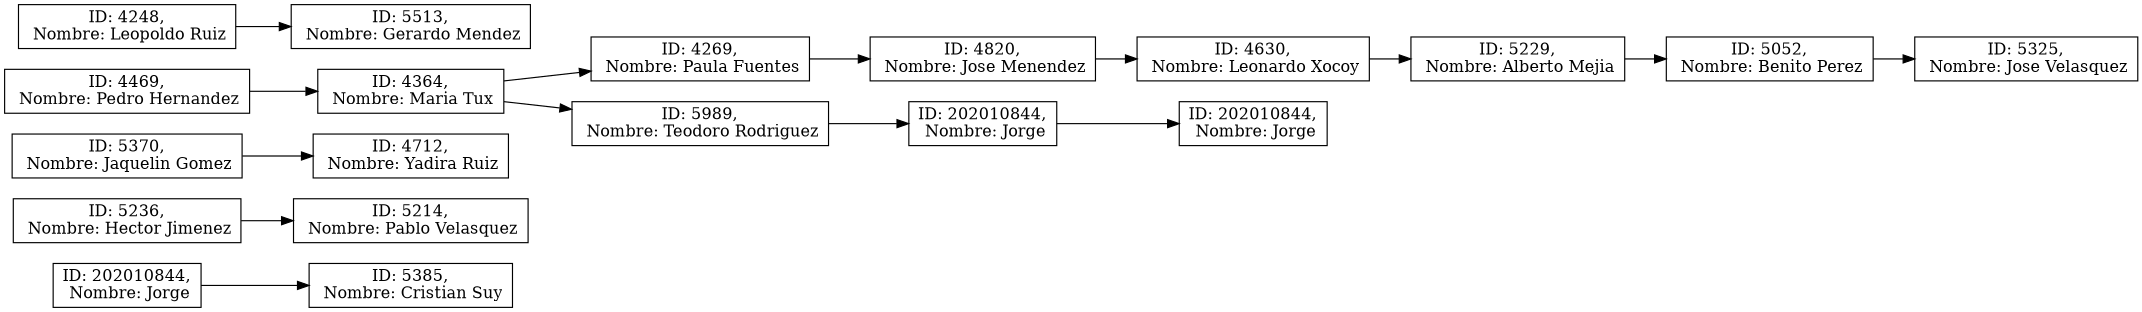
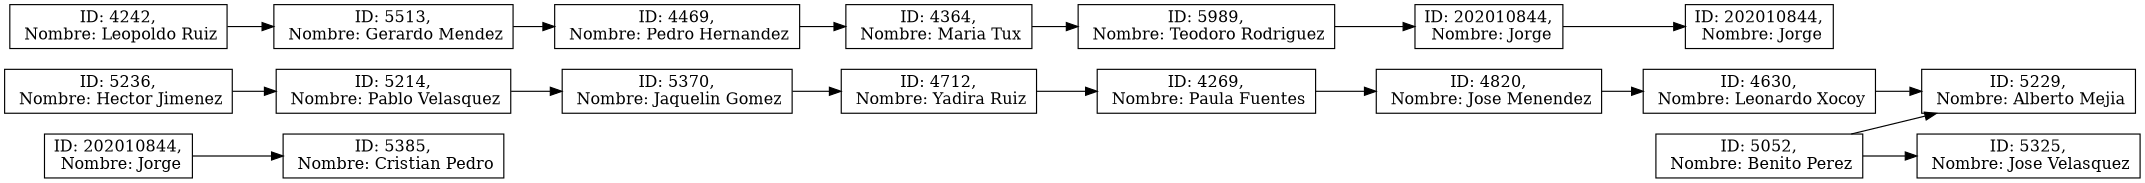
node "ID: 4248, Nombre: Leopoldo Ruiz": label "ID: 4248, Nombre: Leopoldo Ruiz" -> "ID: 4242, Nombre: Leopoldo Ruiz"
edge "ID: 5513, Nombre: Gerardo Mendez" -> "ID: 4469, Nombre: Pedro Hernandez": added
edge "ID: 5229, Nombre: Alberto Mejia" -> "ID: 5052, Nombre: Benito Perez": reversed
edge "ID: 4364, Nombre: Maria Tux" -> "ID: 4269, Nombre: Paula Fuentes": now "ID: 4712, Nombre: Yadira Ruiz" -> "ID: 4269, Nombre: Paula Fuentes"
edge "ID: 5214, Nombre: Pablo Velasquez" -> "ID: 5370, Nombre: Jaquelin Gomez": added
node "ID: 5385, Nombre: Cristian Suy": label "ID: 5385, Nombre: Cristian Suy" -> "ID: 5385, Nombre: Cristian Pedro"
